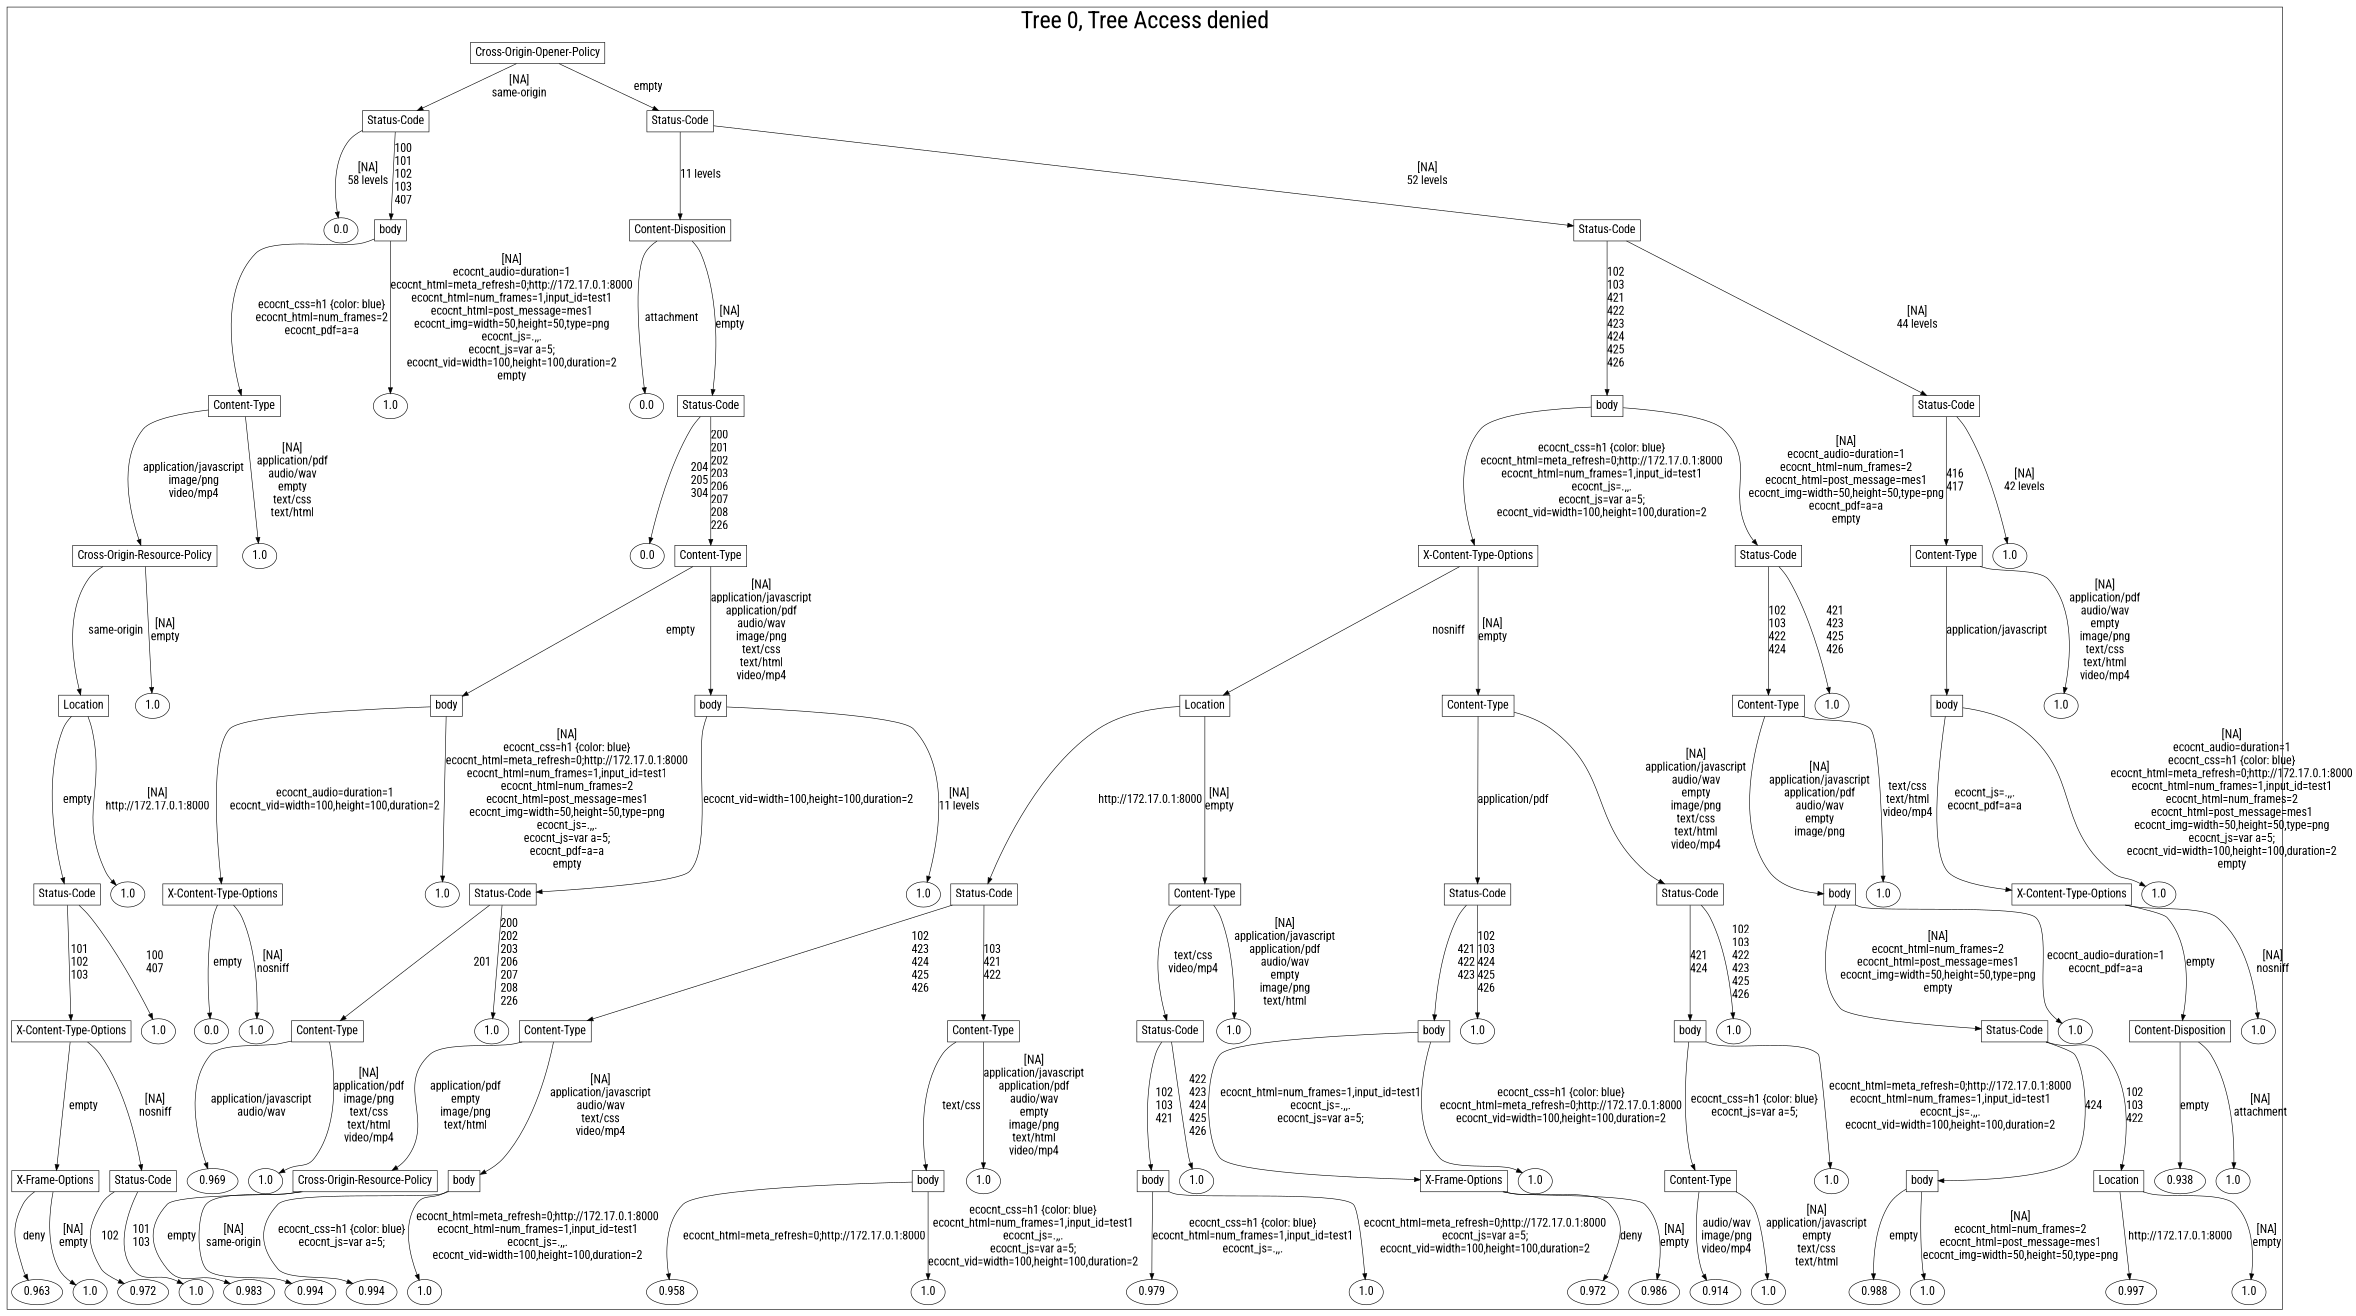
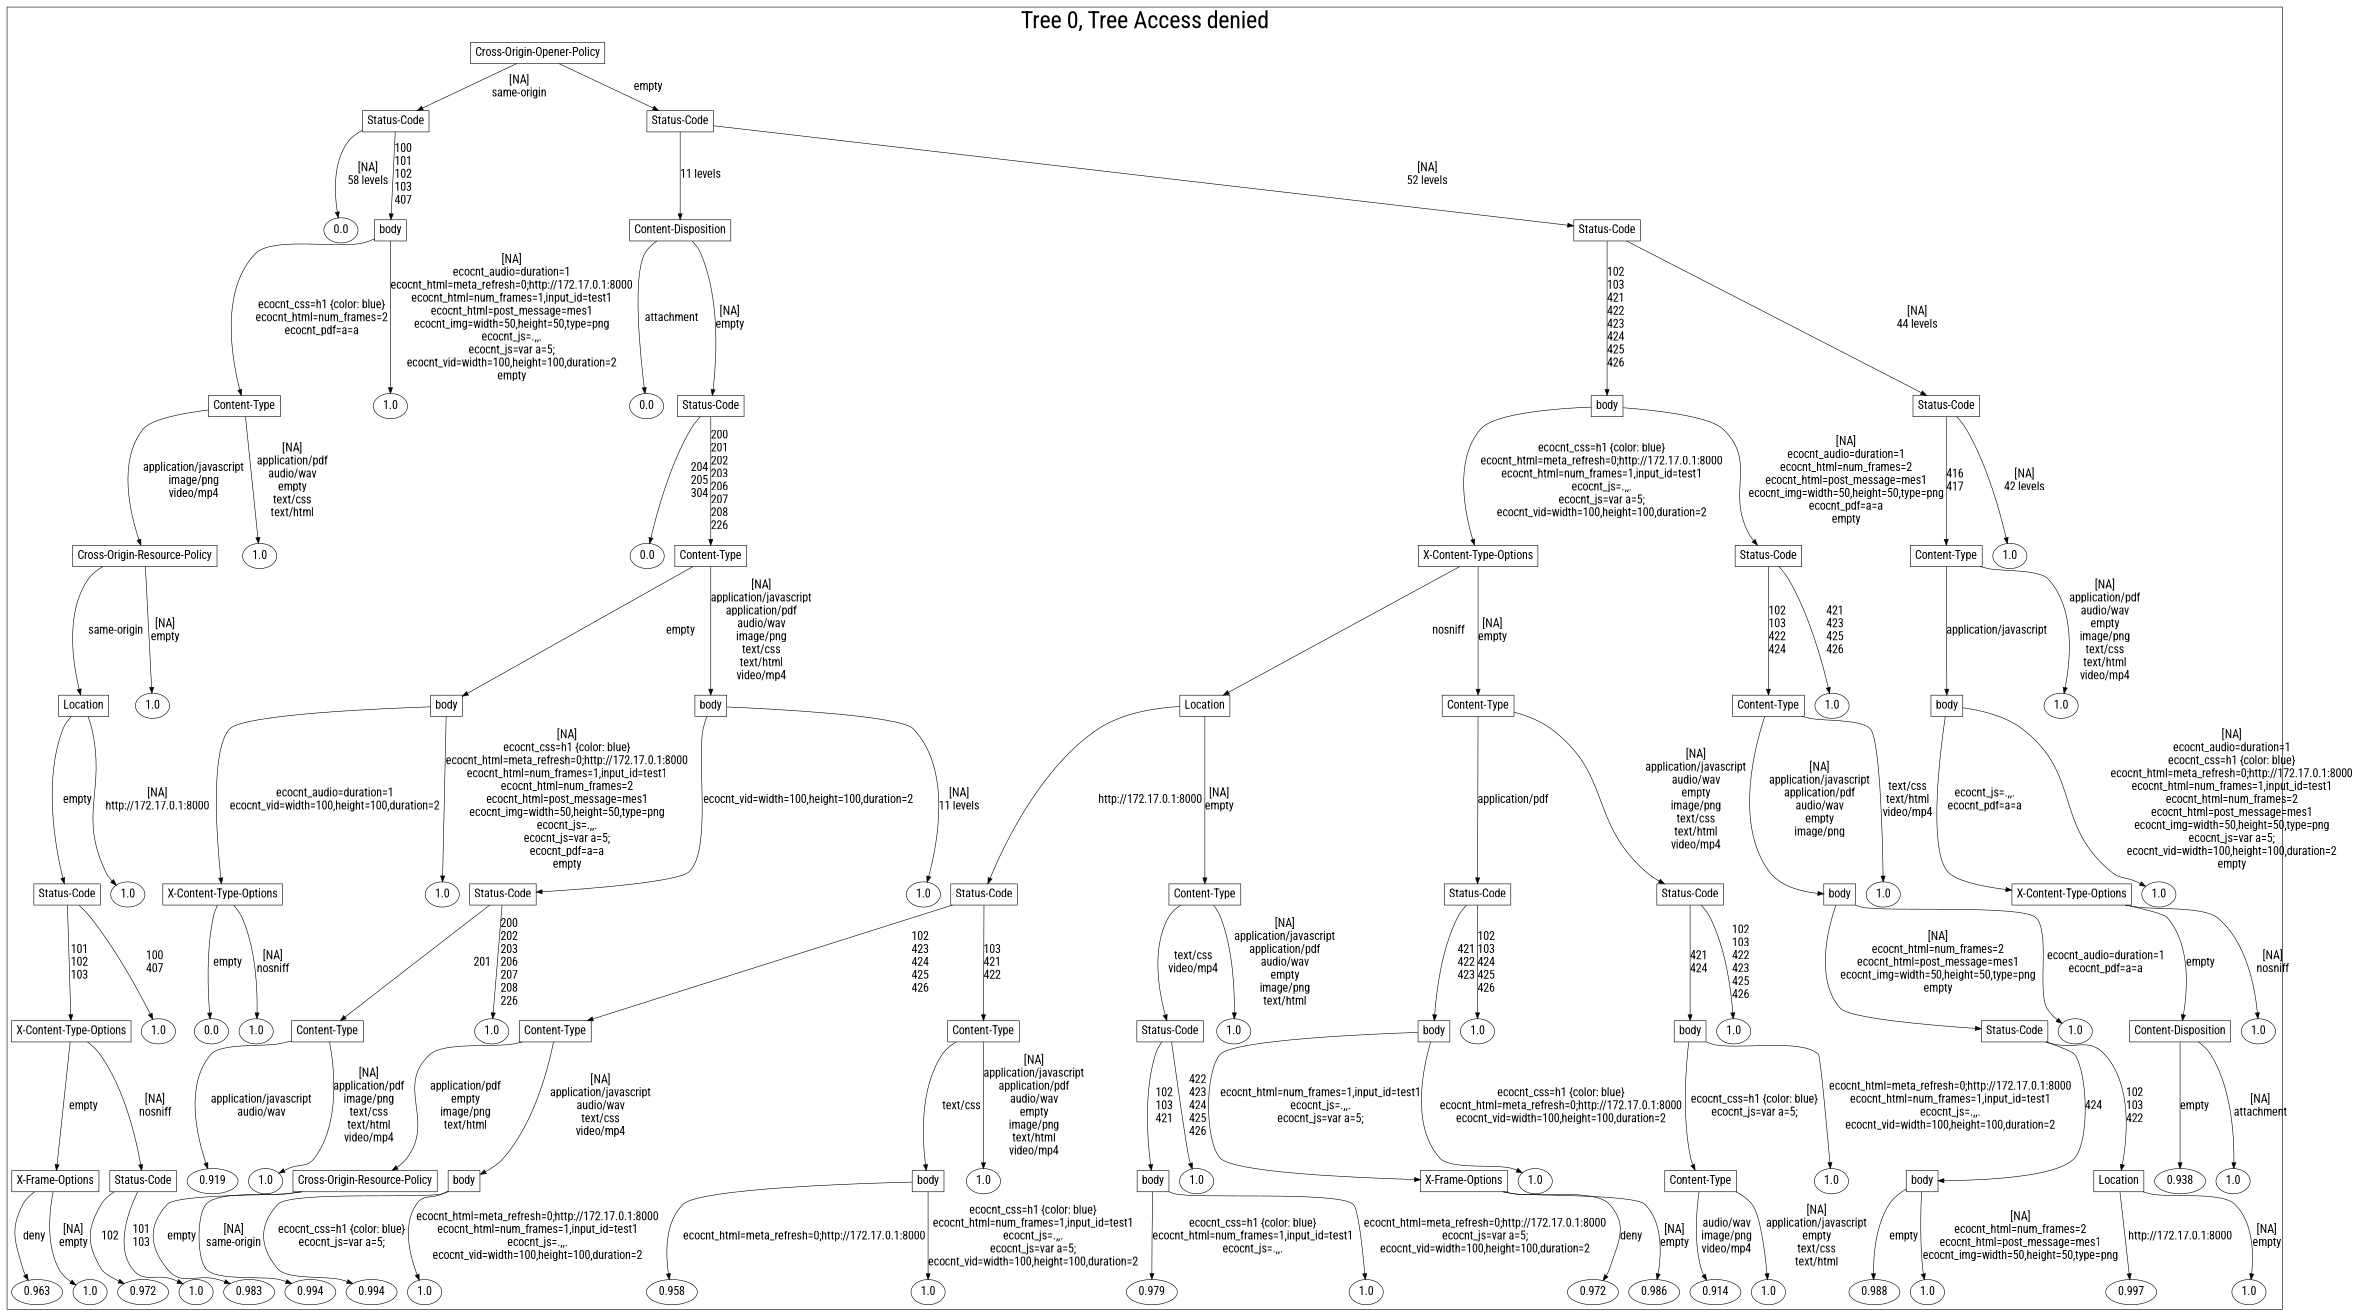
node "0.969": label "0.969" -> "0.919"
